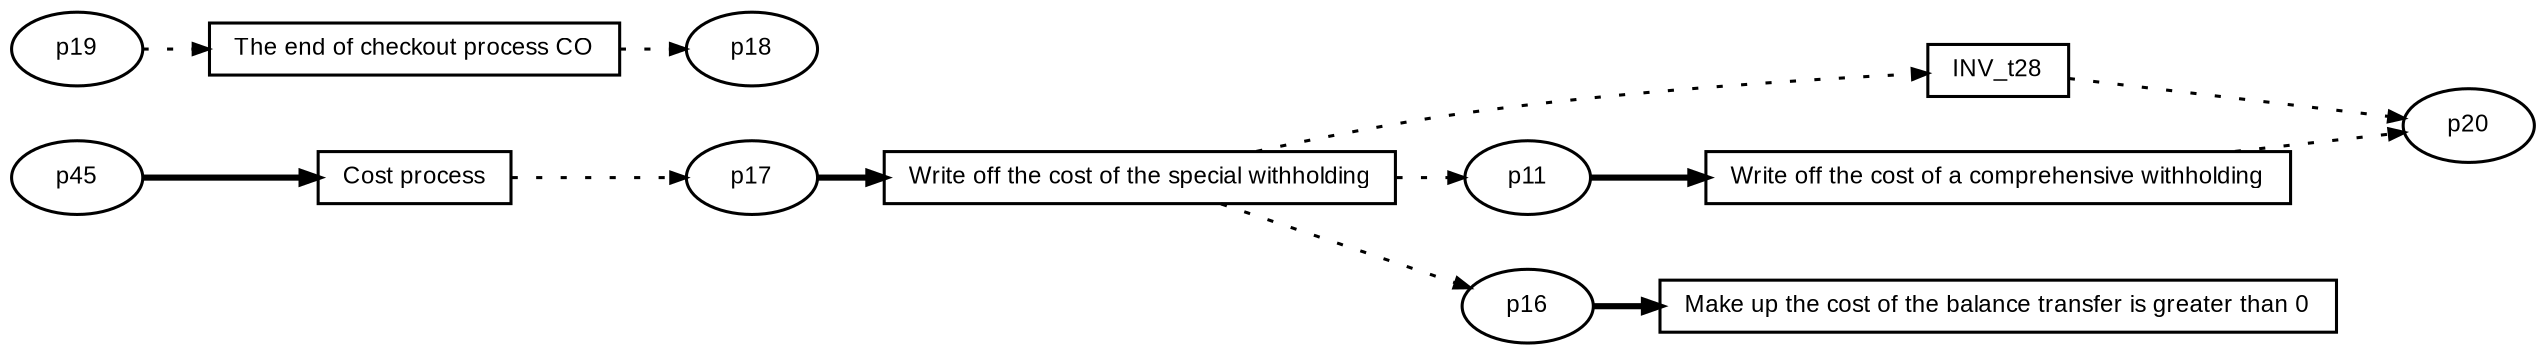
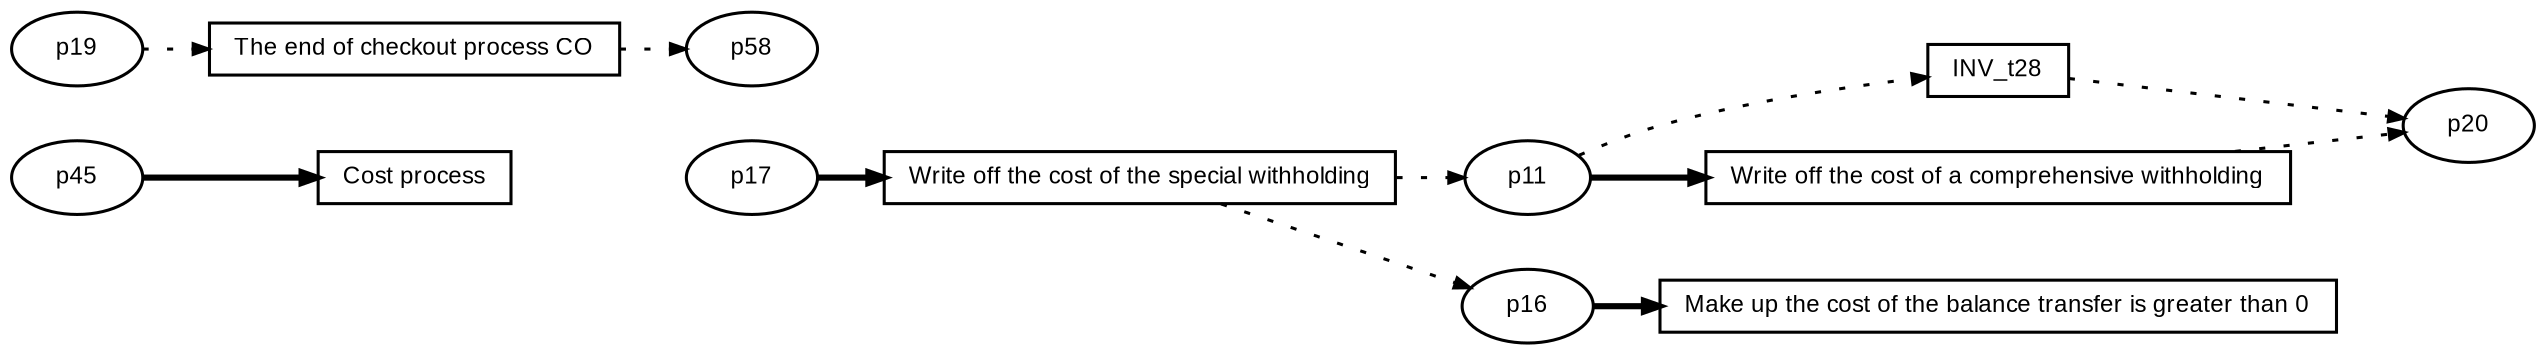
node "p18": label "p18" -> "p58"
edge "Write off the cost of the special withholding" -> "INV_t28": now "p11" -> "INV_t28"
edge "Cost process" -> "p17": removed
